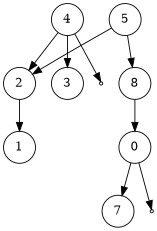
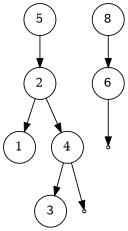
edge "5" -> "8": removed
edge "4" -> "2": reversed
node "0": label "0" -> "6"
node "7": removed
